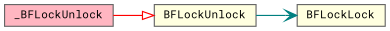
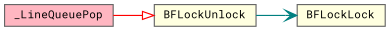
node "_BFLockUnlock": label "_BFLockUnlock" -> "_LineQueuePop"
